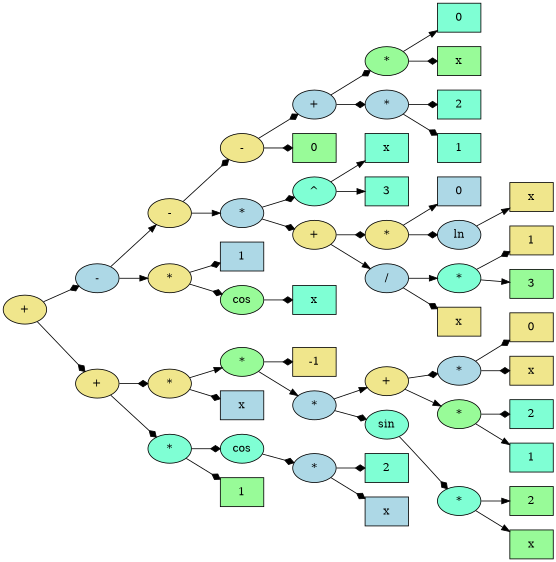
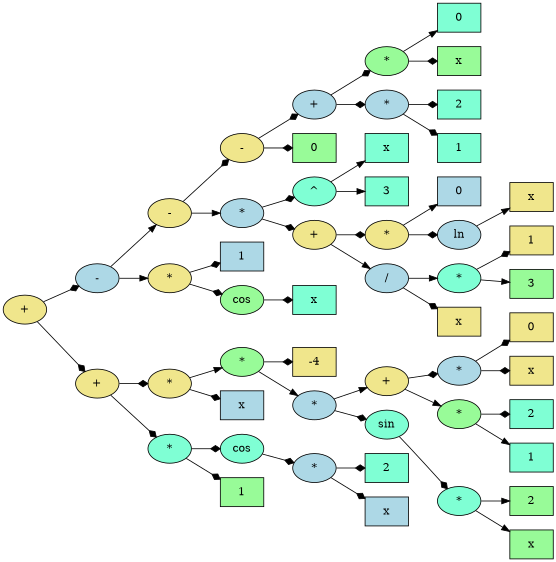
node "-1": label "-1" -> "-4"
